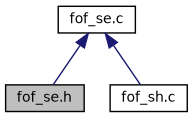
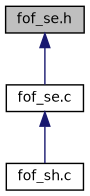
edge "fof_se.h" -> "fof_se.c": reversed
